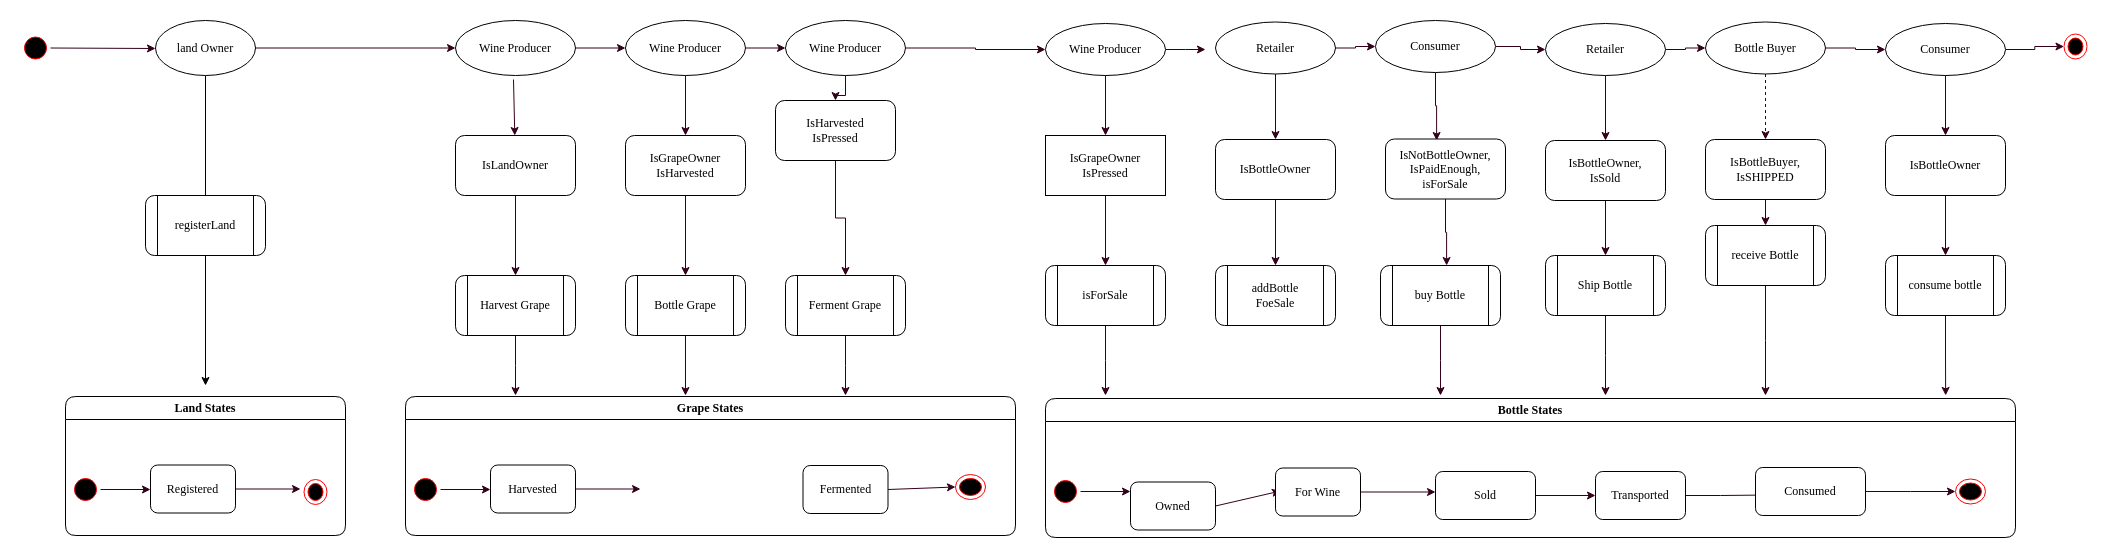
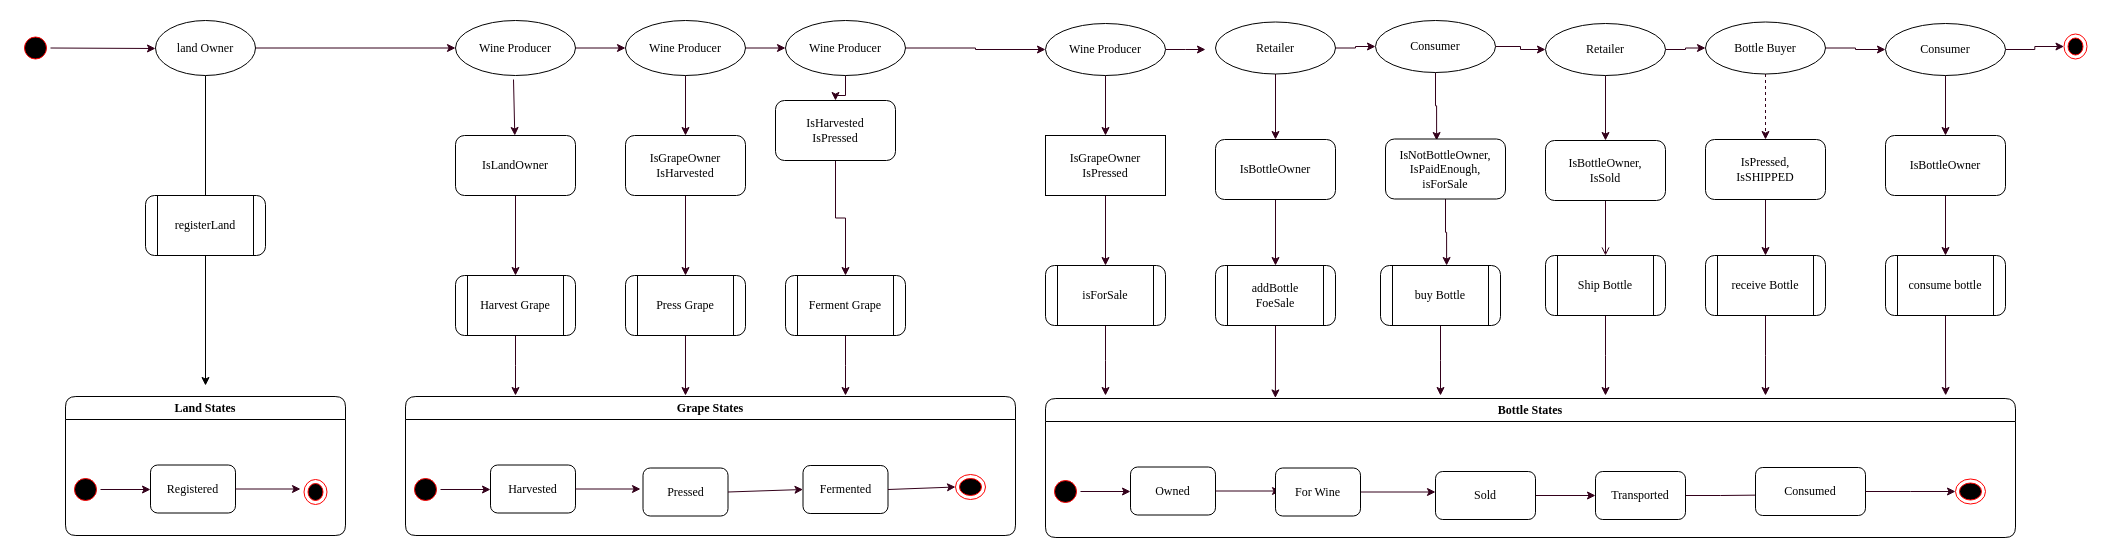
node "IsBottleBuyer, IsSHIPPED": label "IsBottleBuyer, IsSHIPPED" -> "IsPressed, IsSHIPPED"
edge "IsBottleOwner, IsSold" -> "Ship Bottle": arrowhead classic -> open
node "receive Bottle": moved (1766, 256) -> (1766, 286)
node "Bottle Grape": label "Bottle Grape" -> "Press Grape"
edge "addBottle FoeSale" -> "Bottle States": added
edge "Pressed" -> "Fermented": added
node "Pressed": added
node "Owned": moved (1173, 506) -> (1173, 491)
